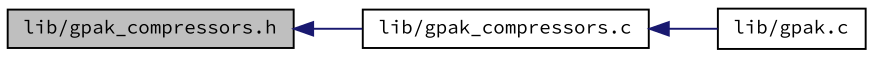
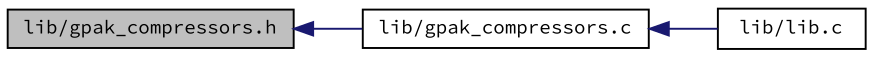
node "lib/gpak.c": label "lib/gpak.c" -> "lib/lib.c"
